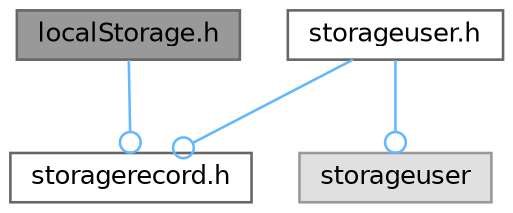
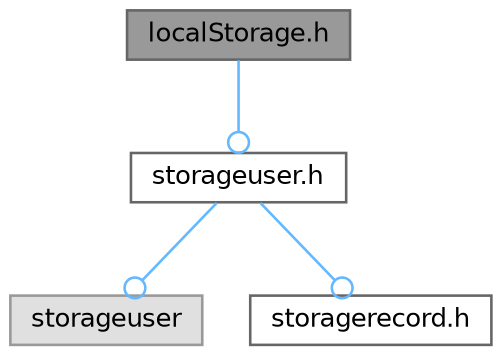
edge "localStorage.h" -> "storagerecord.h": now "localStorage.h" -> "storageuser.h"
